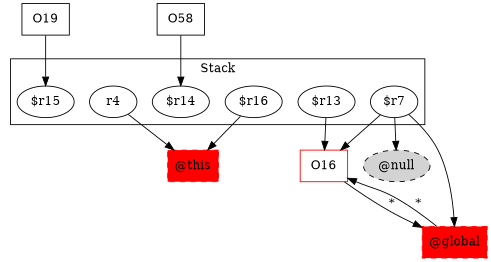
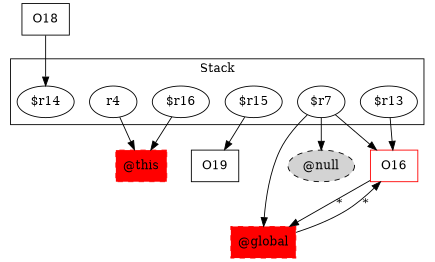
node "O58": label "O58" -> "O18"
edge "O19" -> "$r15": reversed
